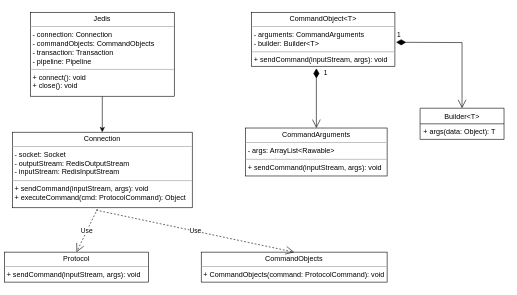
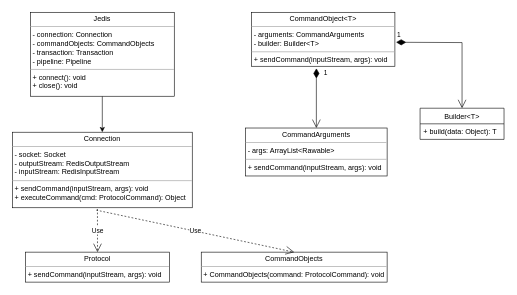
node "+ args(data: Object): T": label "+ args(data: Object): T" -> "+ build(data: Object): T"
node "Protocol + sendCommand(inputStream, args): void": moved (77, 267) -> (98, 267)
